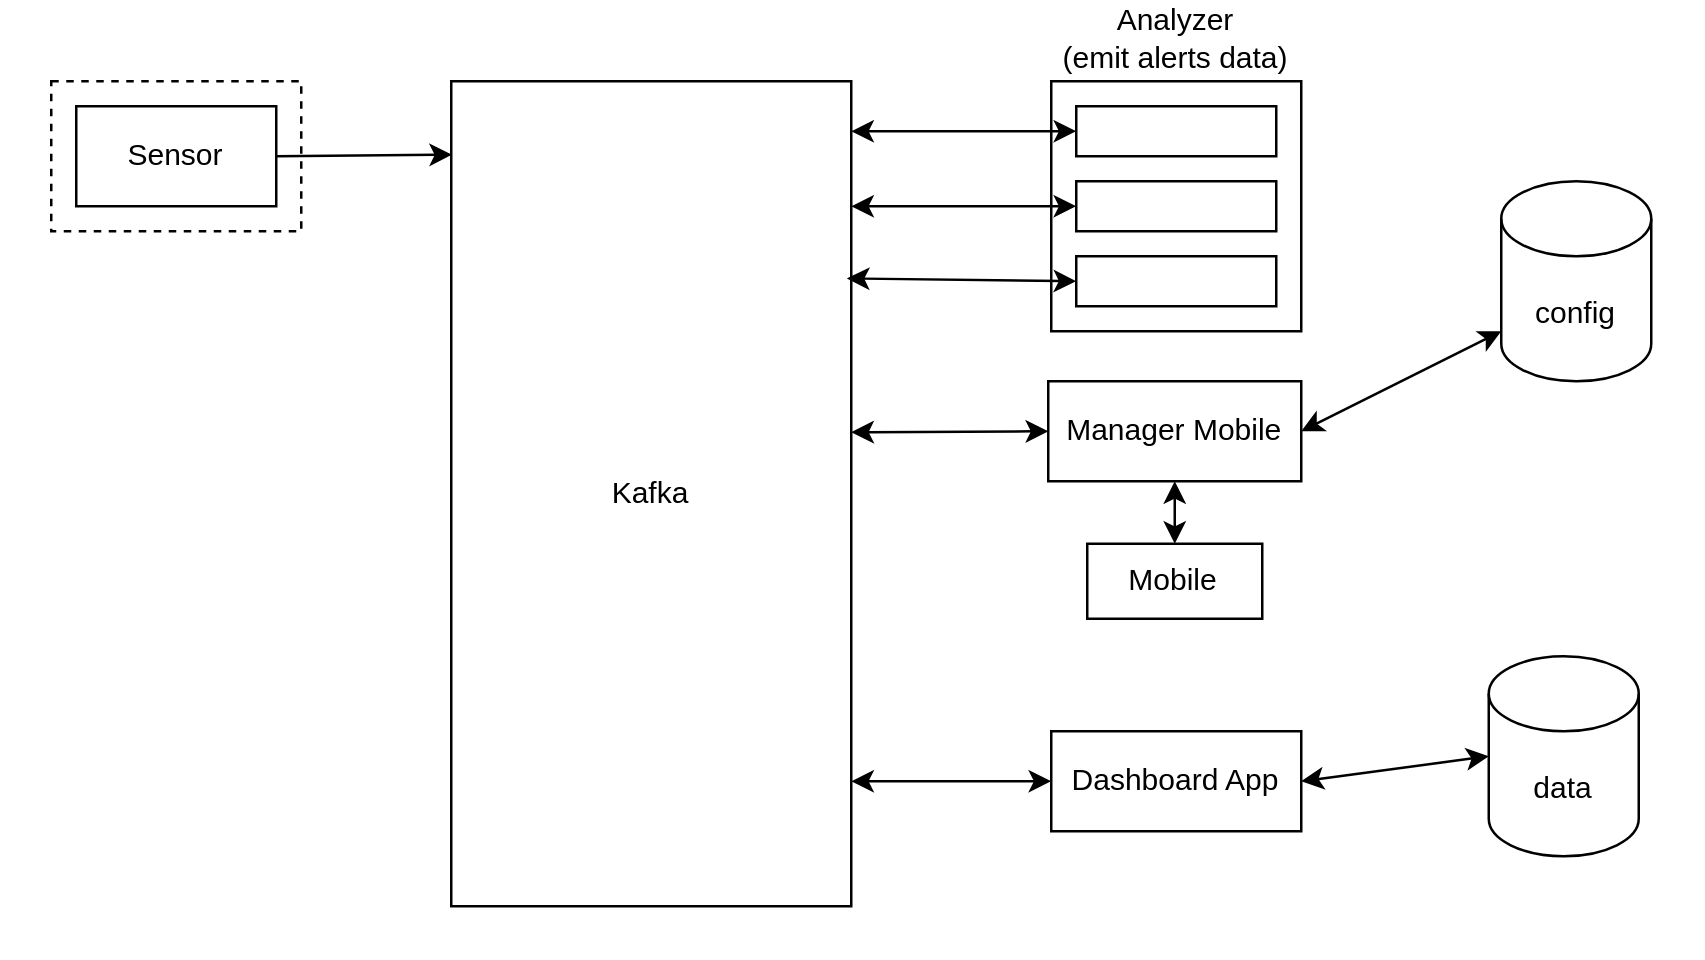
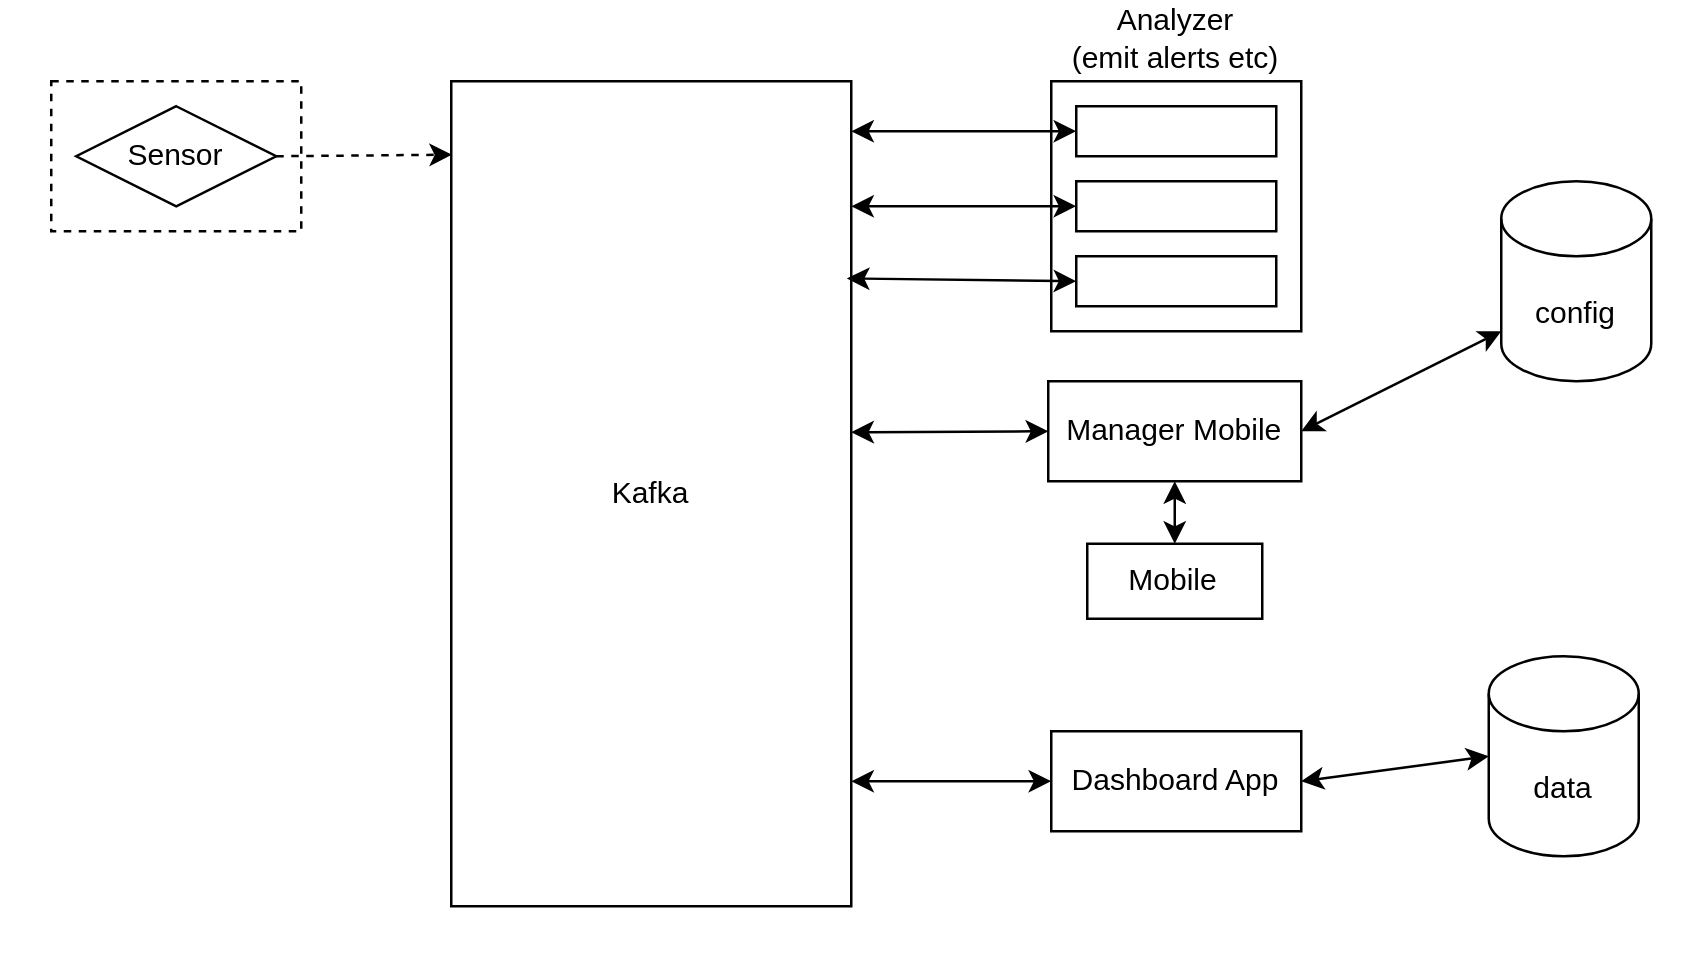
node "Analyzer (emit alerts data)": label "Analyzer (emit alerts data)" -> "Analyzer (emit alerts etc)"
node "Sensor": shape rectangle -> diamond
edge "Sensor" -> "Kafka": style solid -> dashed
